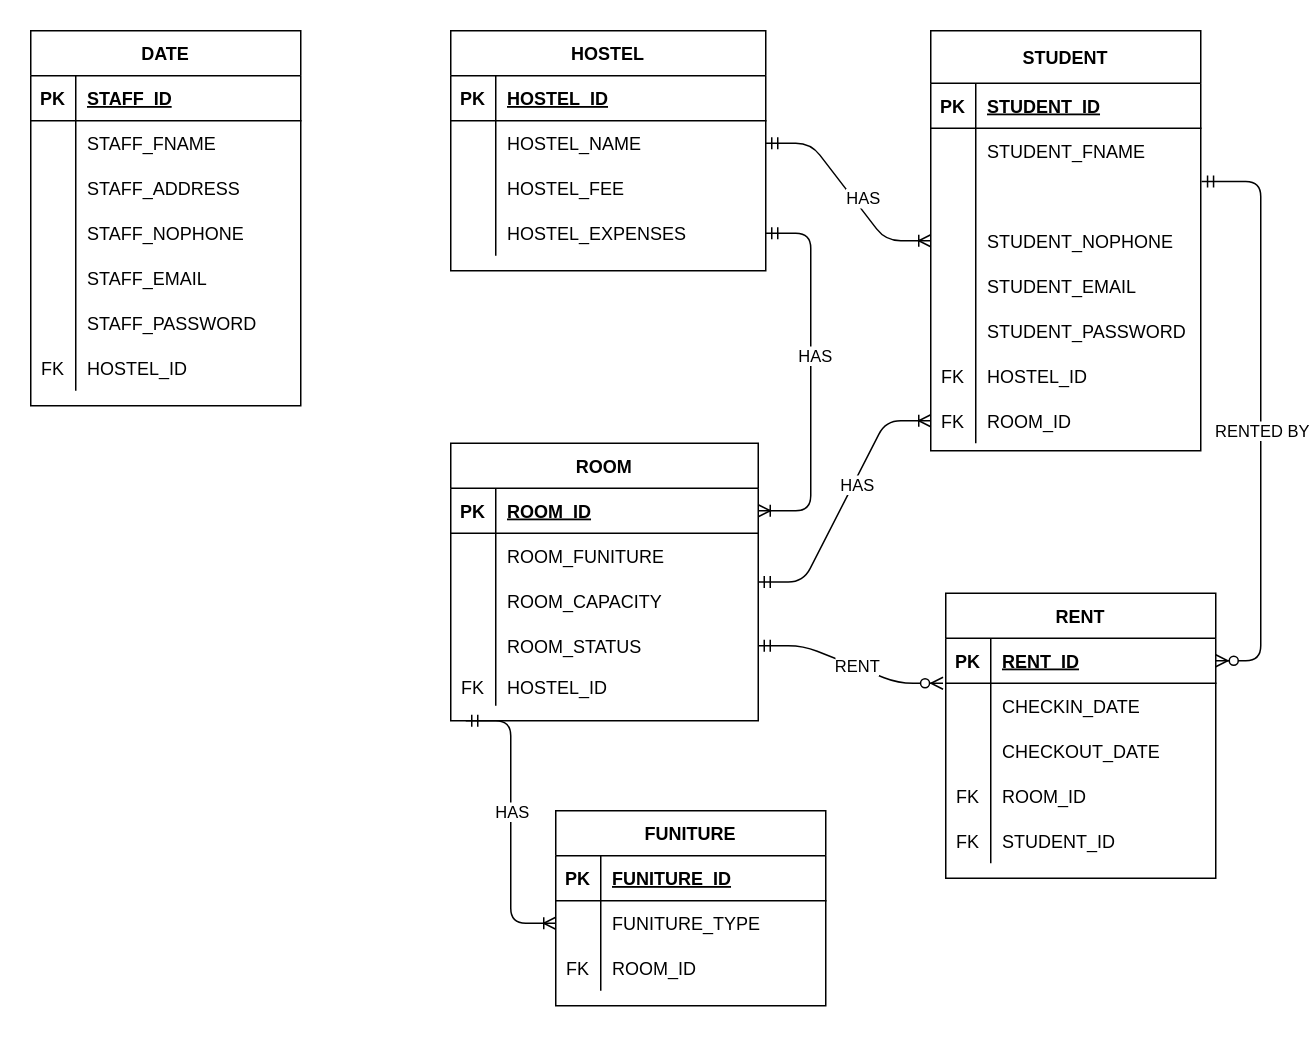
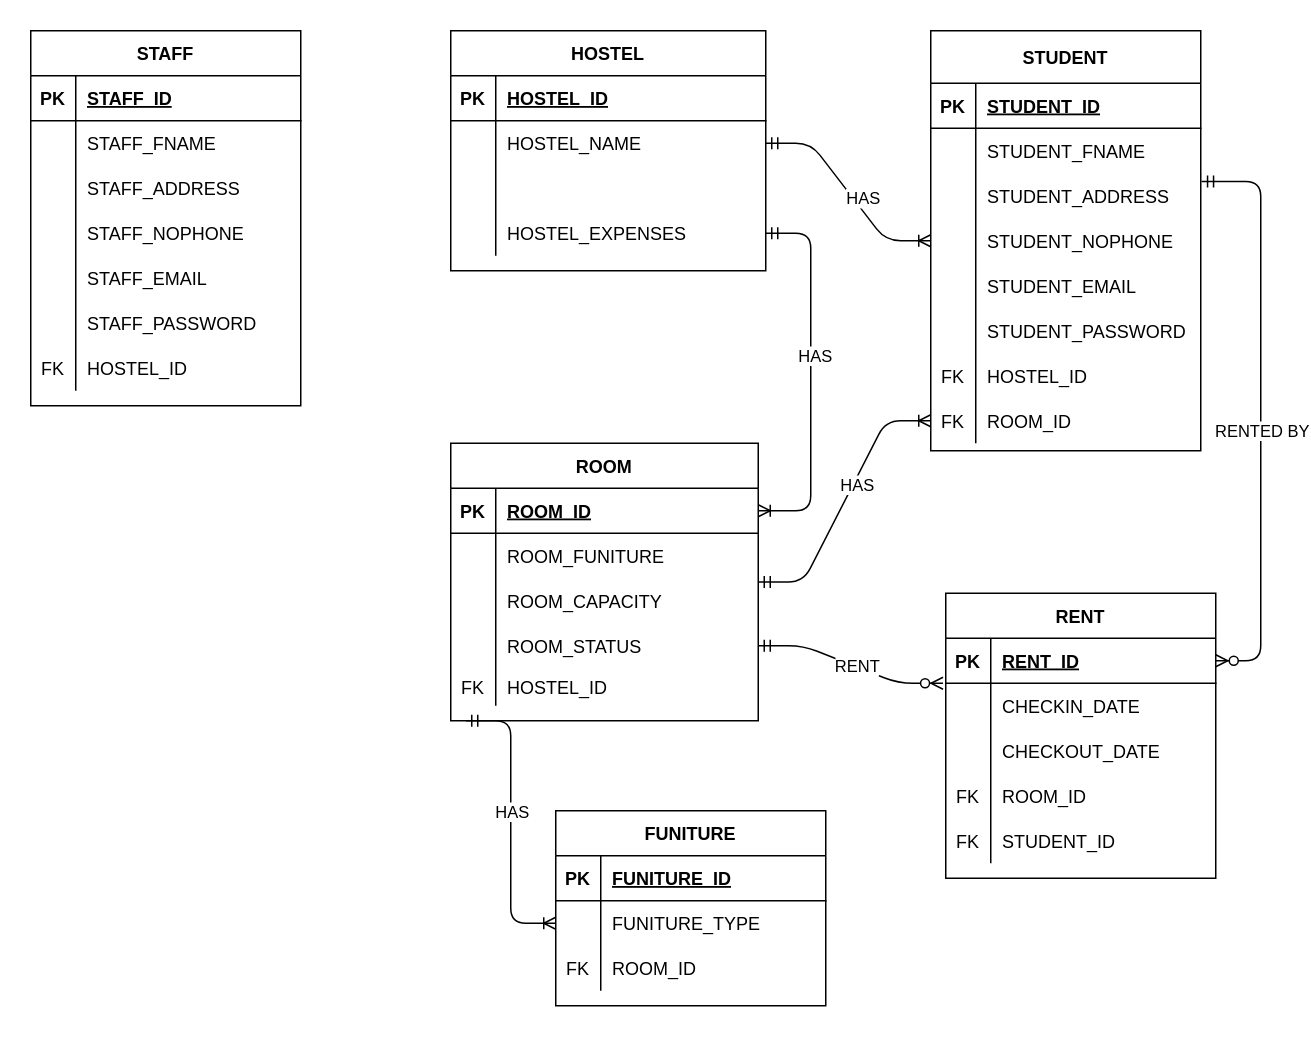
node "DATE": label "DATE" -> "STAFF"
node "HOSTEL_FEE": removed
node "STUDENT_ADDRESS": added
